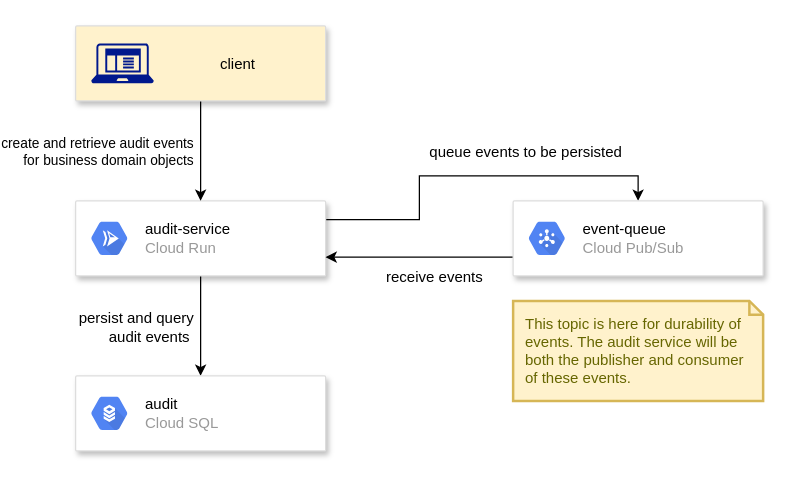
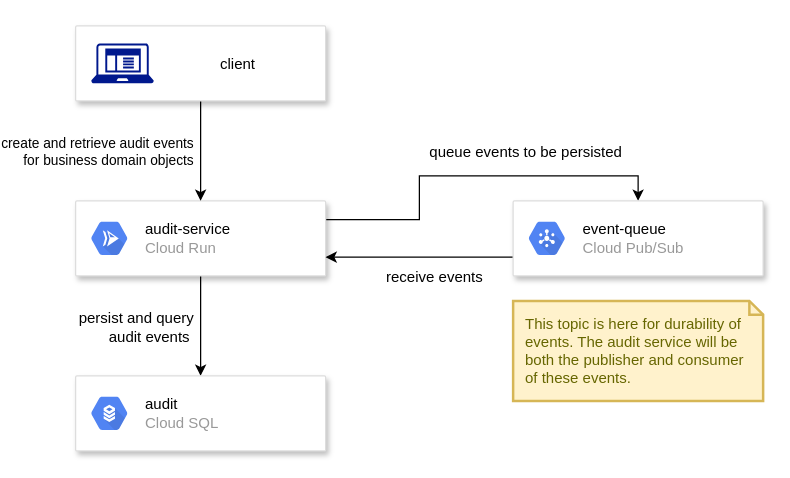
node "client": fillcolor #fff2cc -> #ffffff
